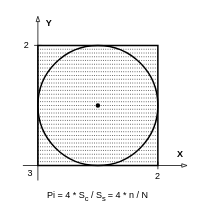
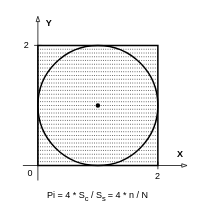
node "3": label "3" -> "0"
